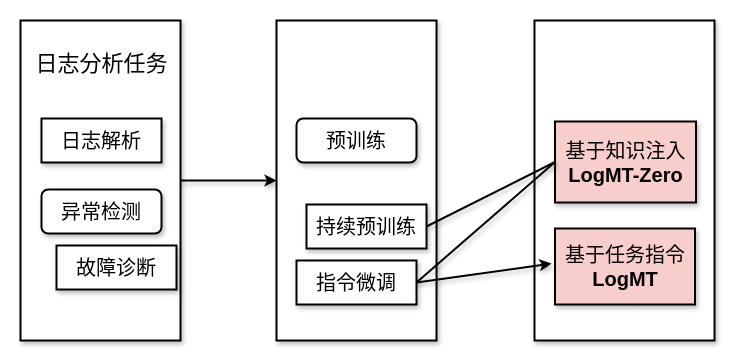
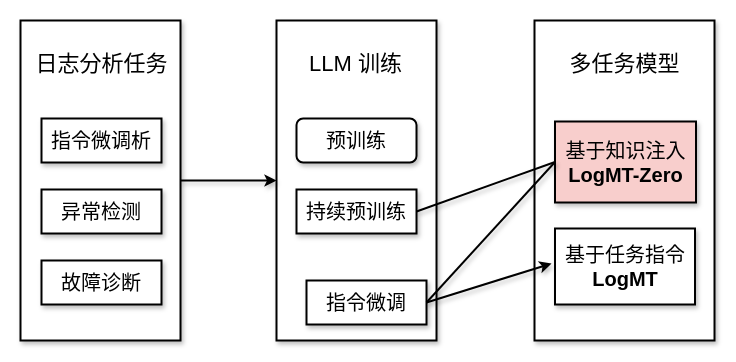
node "LLM 训练": added
node "多任务模型": added
node "日志解析": label "日志解析" -> "指令微调析"
node "异常检测": shape rounded rectangle -> rectangle
node "持续预训练": moved (367, 227) -> (357, 212)
node "基于任务指令 LogMT": fillcolor #f8cecc -> #ffffff
node "故障诊断": moved (117, 268) -> (102, 283)
node "指令微调": moved (357, 283) -> (367, 303)
